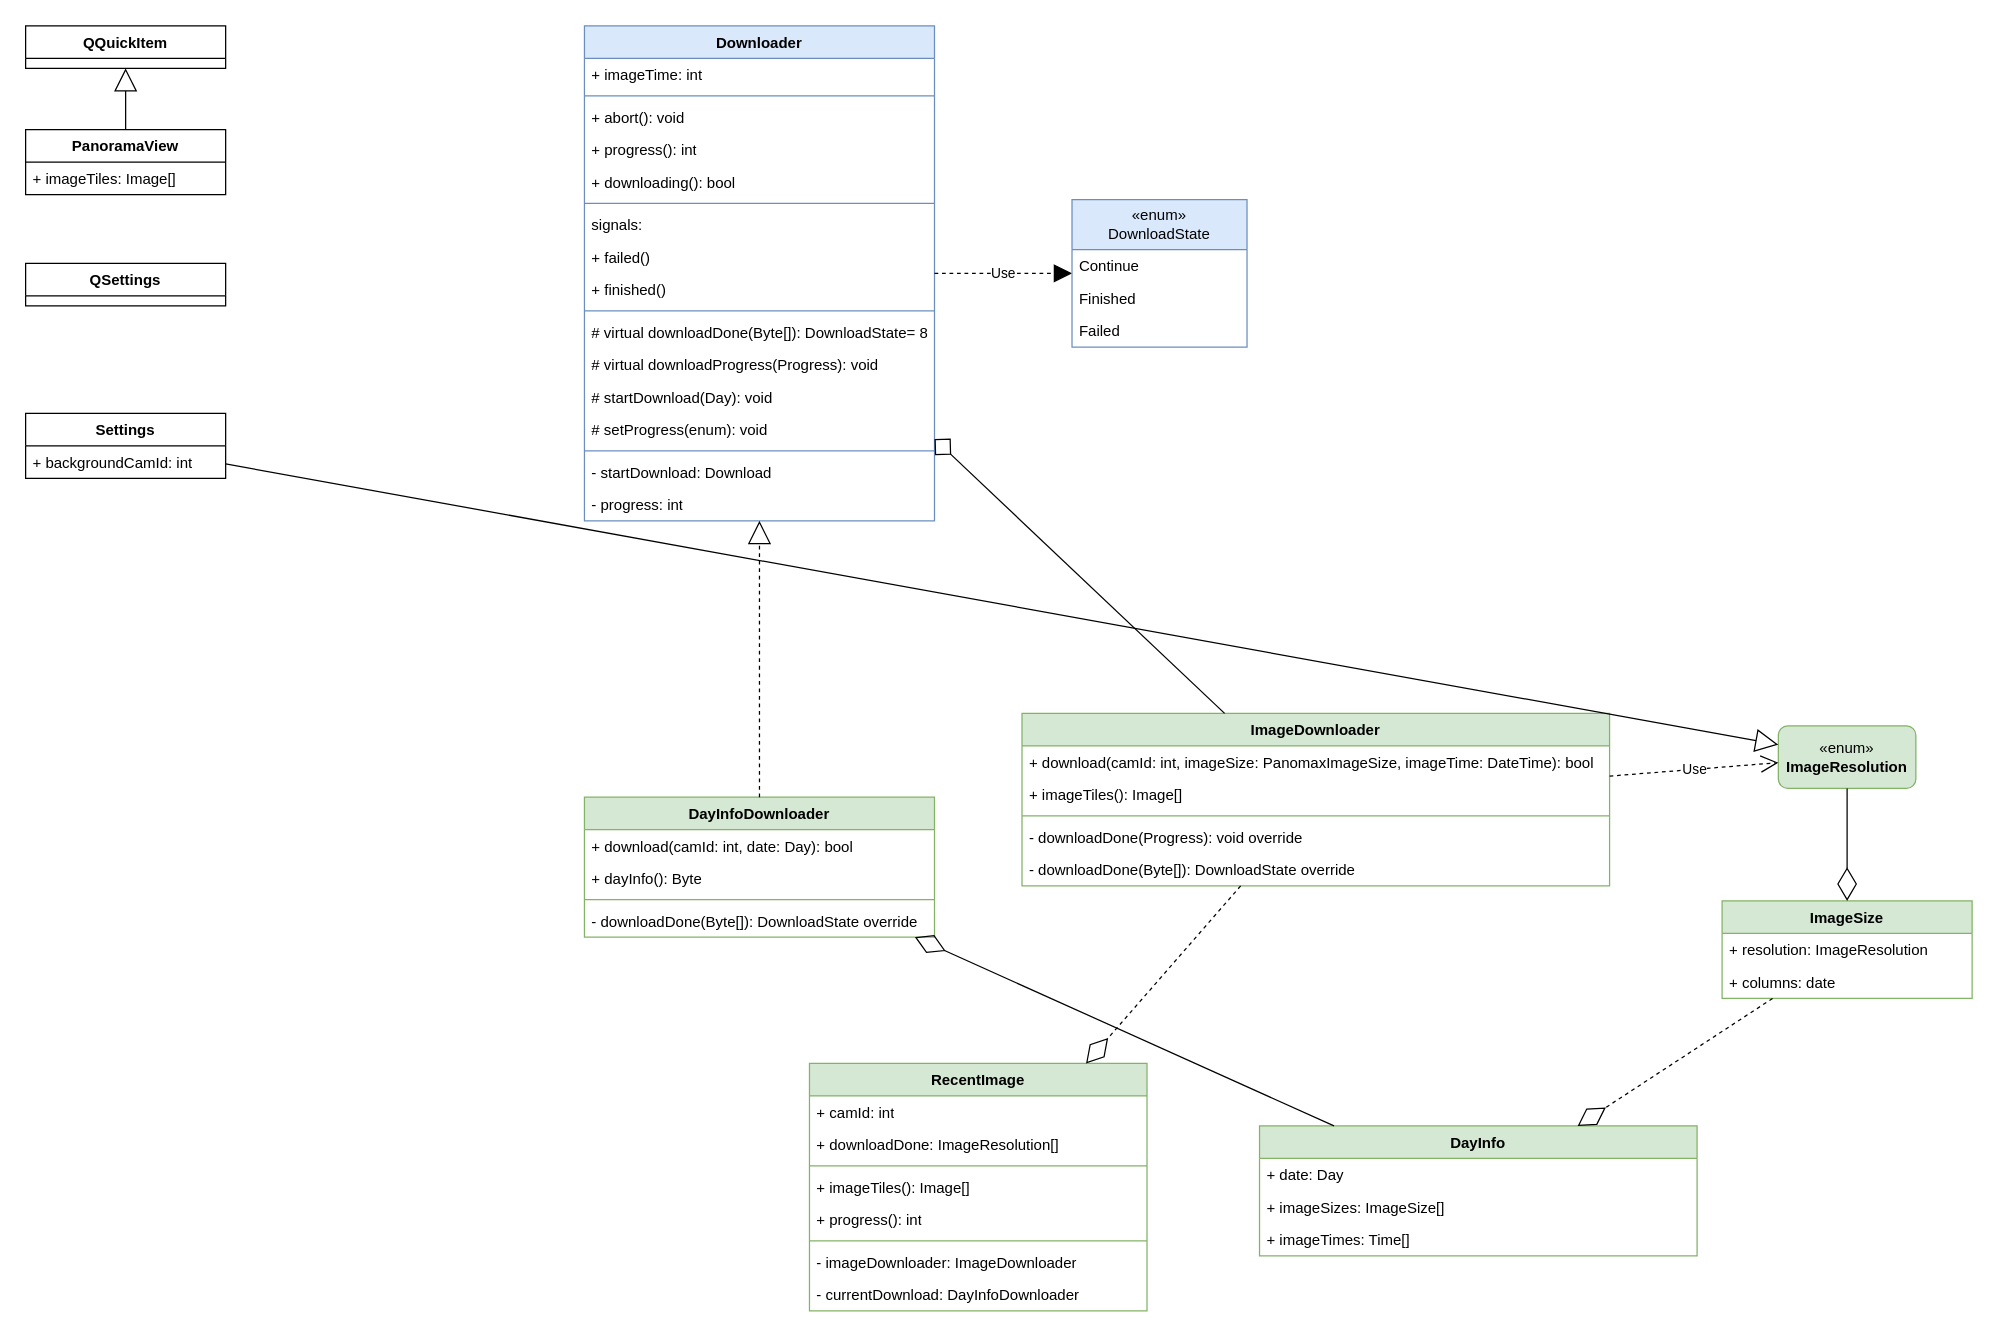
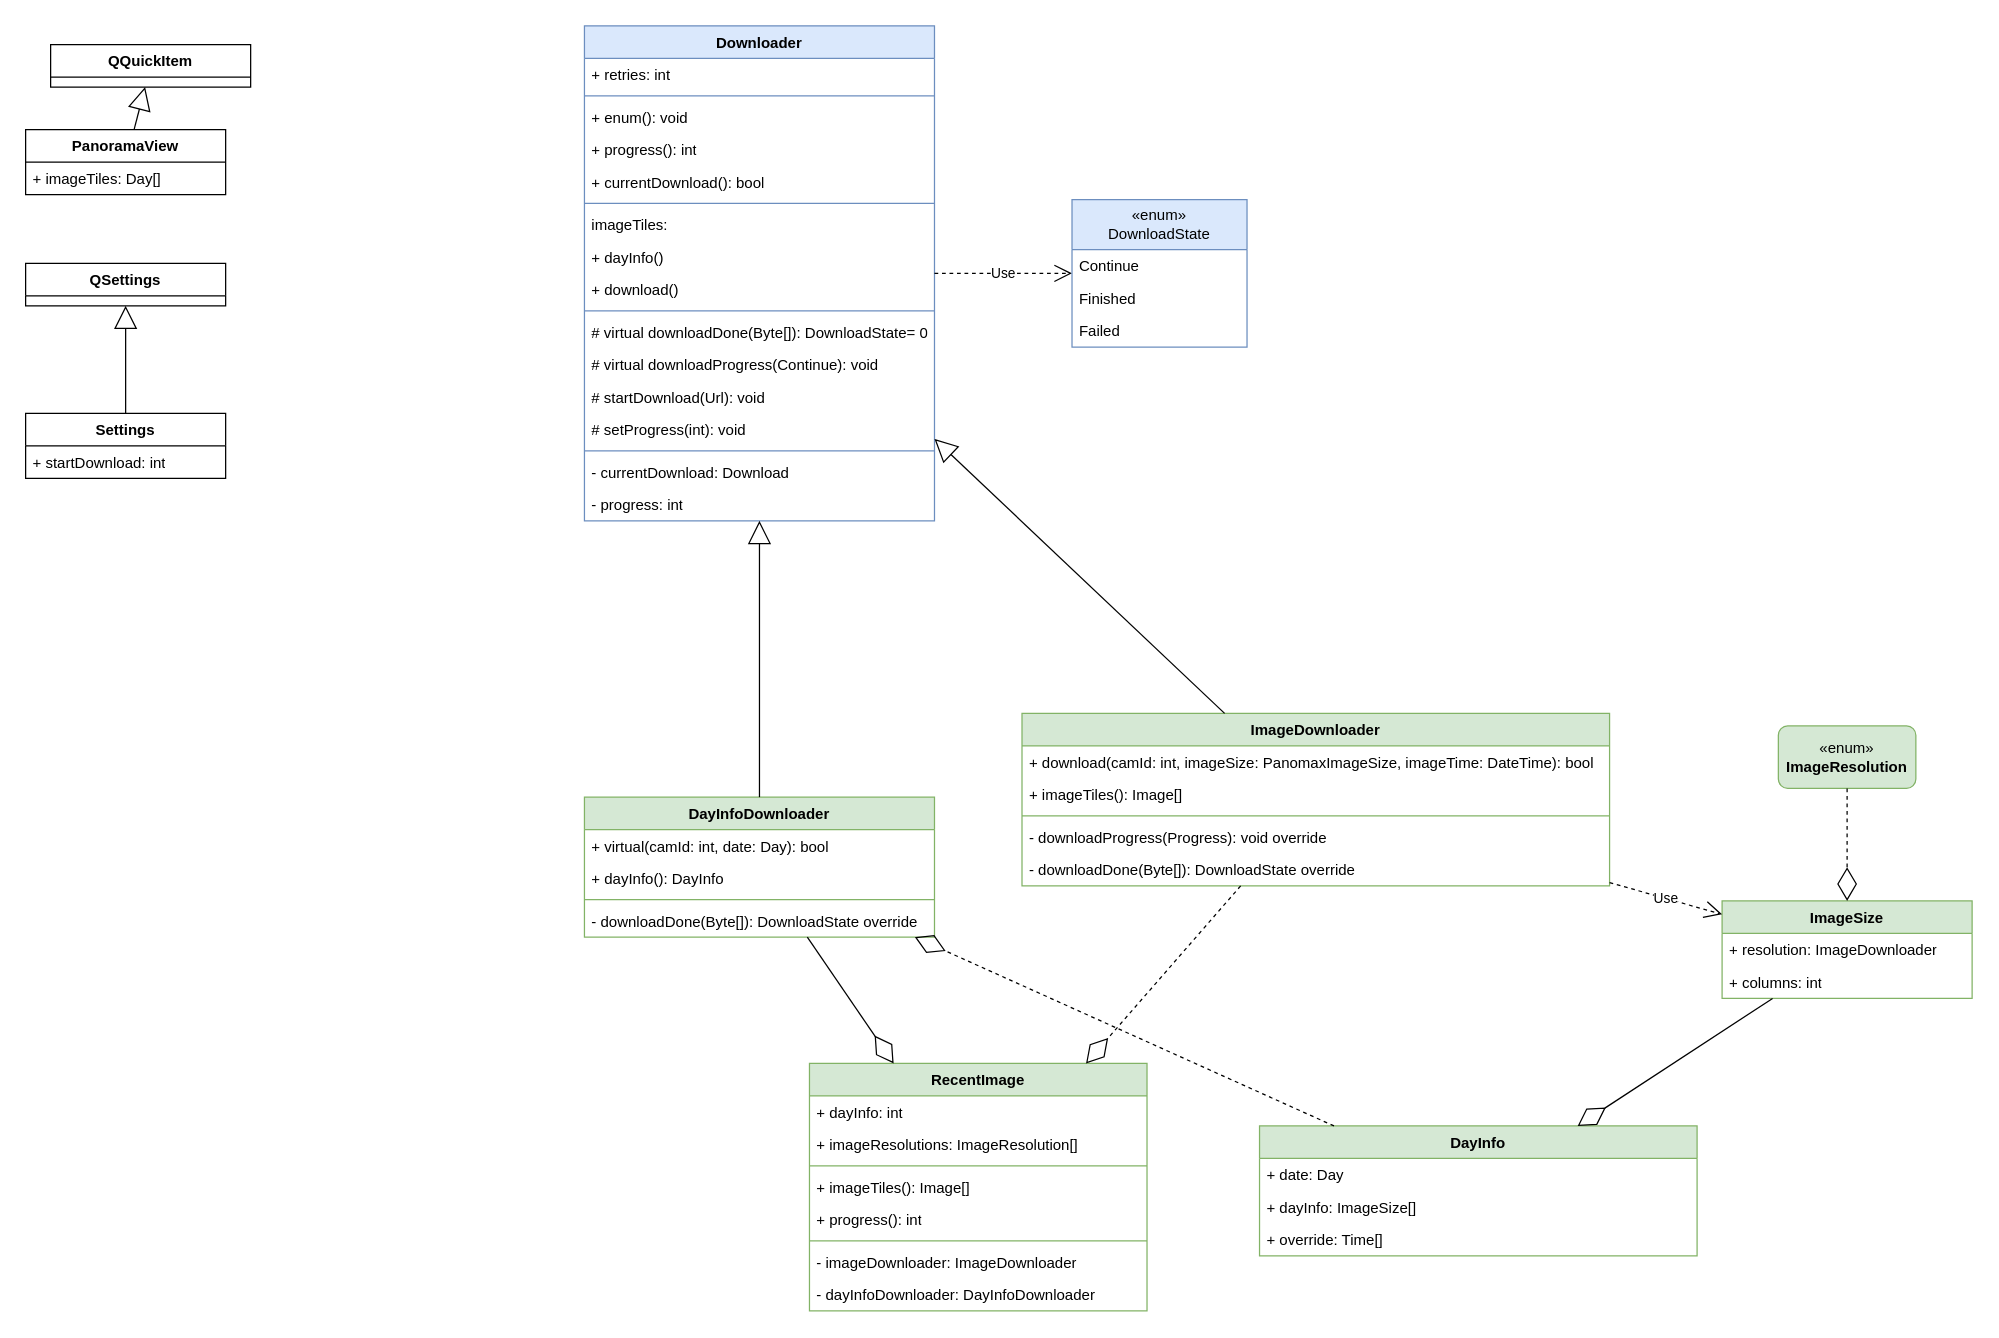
node "QQuickItem": moved (126, 47) -> (151, 66)
node "+ imageTime: int": label "+ imageTime: int" -> "+ retries: int"
node "+ abort(): void": label "+ abort(): void" -> "+ enum(): void"
node "+ imageTiles: Image[]": label "+ imageTiles: Image[]" -> "+ imageTiles: Day[]"
node "+ downloading(): bool": label "+ downloading(): bool" -> "+ currentDownload(): bool"
node "signals:": label "signals:" -> "imageTiles:"
node "+ failed()": label "+ failed()" -> "+ dayInfo()"
edge "Downloader" -> "«enum» DownloadState": arrowhead block -> open
node "+ finished()": label "+ finished()" -> "+ download()"
node "# virtual downloadDone(Byte[]): DownloadState= 8": label "# virtual downloadDone(Byte[]): DownloadState= 8" -> "# virtual downloadDone(Byte[]): DownloadState= 0"
node "# virtual downloadProgress(Progress): void": label "# virtual downloadProgress(Progress): void" -> "# virtual downloadProgress(Continue): void"
node "# startDownload(Day): void": label "# startDownload(Day): void" -> "# startDownload(Url): void"
node "# setProgress(enum): void": label "# setProgress(enum): void" -> "# setProgress(int): void"
edge "ImageDownloader" -> "Downloader": arrowhead diamond -> block
node "+ backgroundCamId: int": label "+ backgroundCamId: int" -> "+ startDownload: int"
node "- startDownload: Download": label "- startDownload: Download" -> "- currentDownload: Download"
edge "Settings" -> "«enum» ImageResolution": now "Settings" -> "QSettings"
edge "DayInfoDownloader" -> "Downloader": style dashed -> solid
edge "ImageDownloader" -> "«enum» ImageResolution": now "ImageDownloader" -> "ImageSize"
edge "«enum» ImageResolution" -> "ImageSize": style solid -> dashed
node "- downloadDone(Progress): void override": label "- downloadDone(Progress): void override" -> "- downloadProgress(Progress): void override"
node "+ download(camId: int, date: Day): bool": label "+ download(camId: int, date: Day): bool" -> "+ virtual(camId: int, date: Day): bool"
node "+ dayInfo(): Byte": label "+ dayInfo(): Byte" -> "+ dayInfo(): DayInfo"
node "+ resolution: ImageResolution": label "+ resolution: ImageResolution" -> "+ resolution: ImageDownloader"
node "+ columns: date": label "+ columns: date" -> "+ columns: int"
edge "DayInfoDownloader" -> "RecentImage": added
edge "DayInfo" -> "DayInfoDownloader": style solid -> dashed
edge "ImageSize" -> "DayInfo": style dashed -> solid
node "+ camId: int": label "+ camId: int" -> "+ dayInfo: int"
node "+ downloadDone: ImageResolution[]": label "+ downloadDone: ImageResolution[]" -> "+ imageResolutions: ImageResolution[]"
node "+ imageSizes: ImageSize[]": label "+ imageSizes: ImageSize[]" -> "+ dayInfo: ImageSize[]"
node "+ imageTimes: Time[]": label "+ imageTimes: Time[]" -> "+ override: Time[]"
node "- currentDownload: DayInfoDownloader": label "- currentDownload: DayInfoDownloader" -> "- dayInfoDownloader: DayInfoDownloader"
